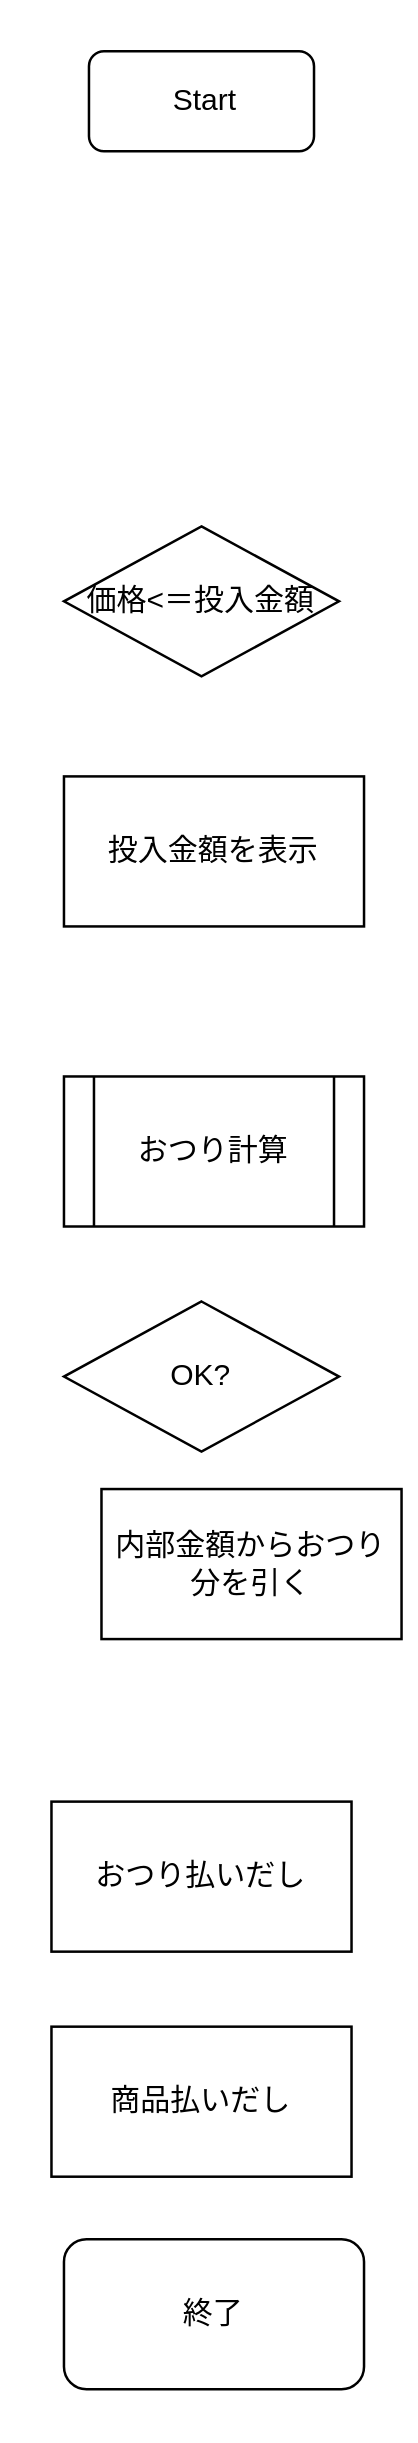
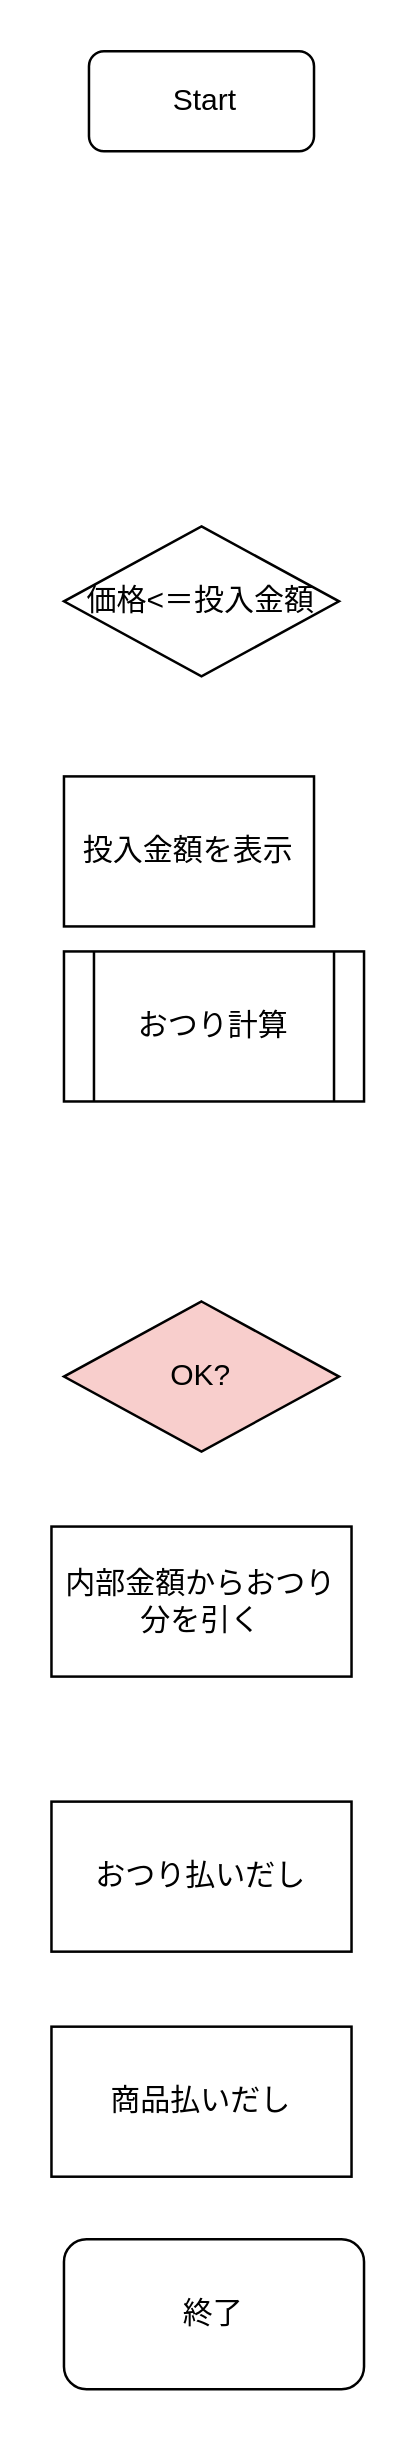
node "投入金額を表示": size 300x150 -> 250x150
node "おつり計算": moved (214, 1151) -> (214, 1026)
node "OK?": fillcolor #ffffff -> #f8cecc
node "内部金額からおつり分を引く": moved (251, 1564) -> (201, 1601)
